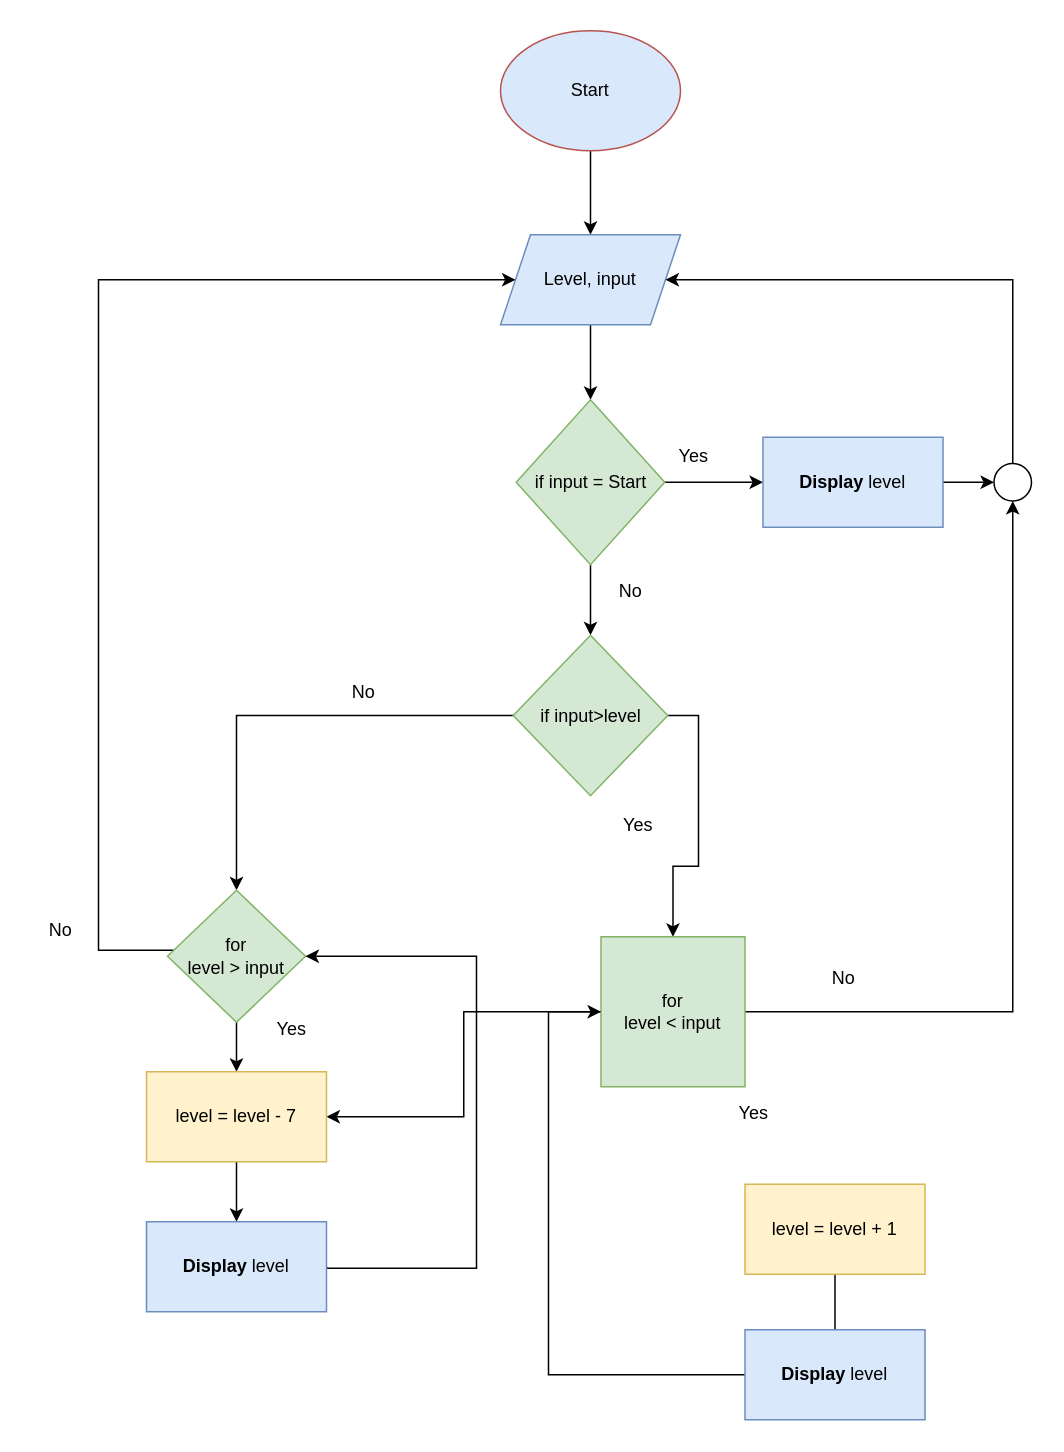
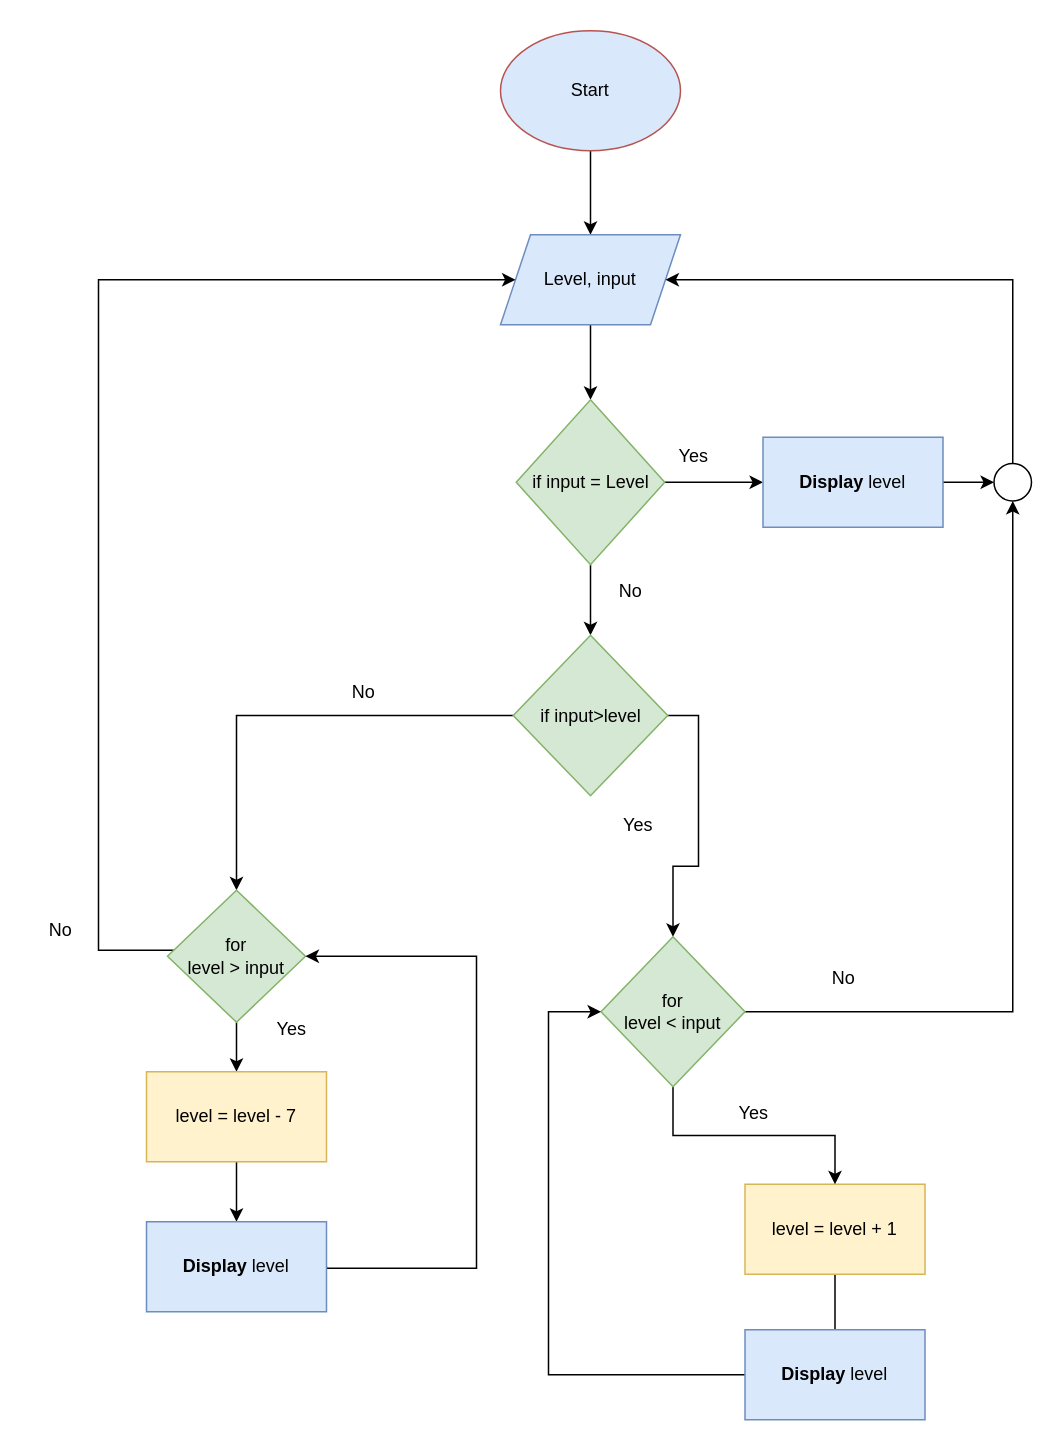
node "if input = Start": label "if input = Start" -> "if input = Level"
node "for level < input": shape rectangle -> diamond
edge "for level < input" -> "level = level - 7": now "for level < input" -> "level = level + 1"
